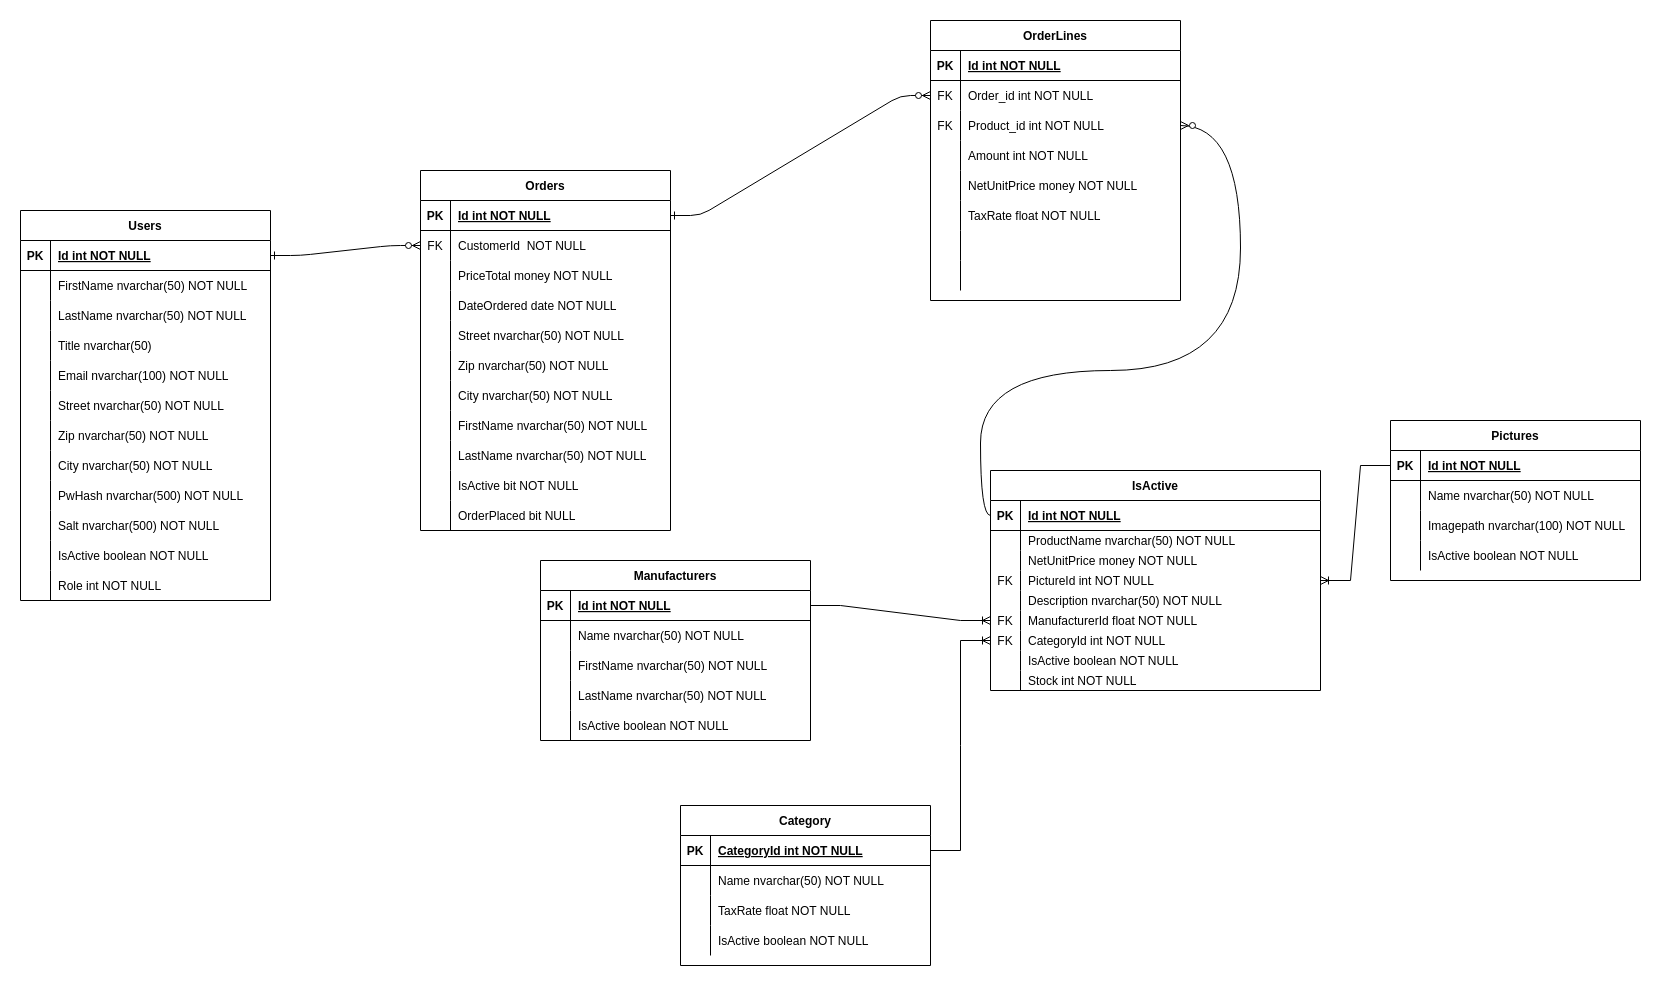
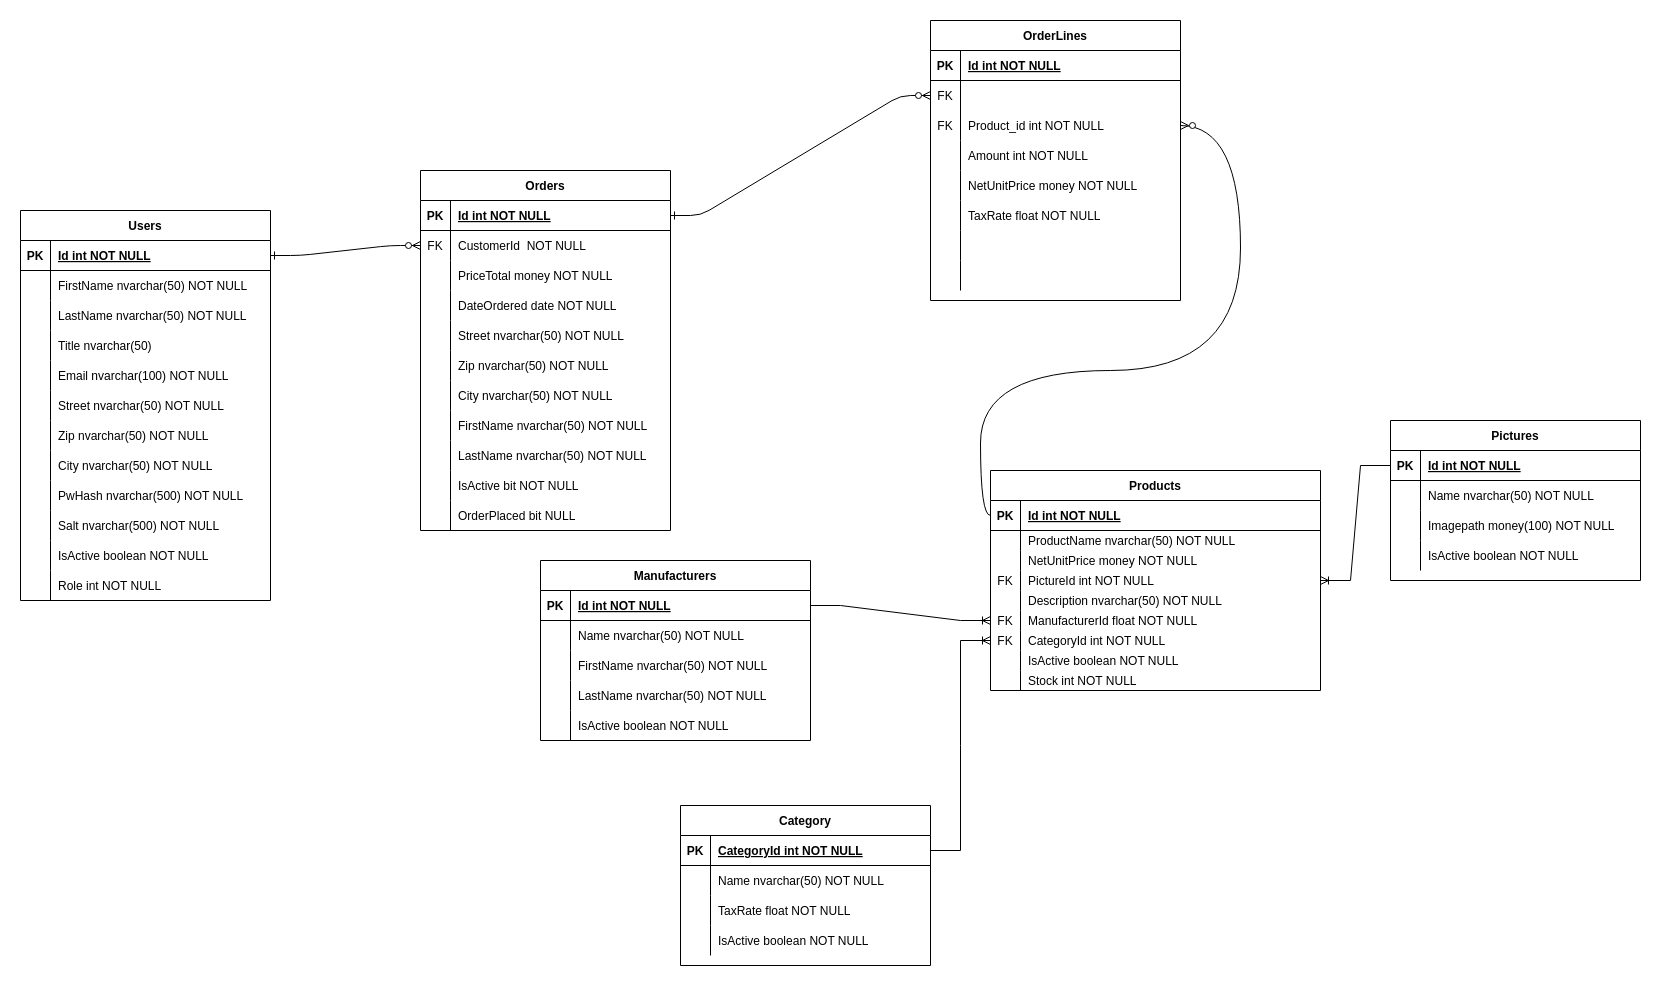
node "Order_id int NOT NULL": removed
node "IsActive": label "IsActive" -> "Products"
node "Imagepath nvarchar(100) NOT NULL": label "Imagepath nvarchar(100) NOT NULL" -> "Imagepath money(100) NOT NULL"
